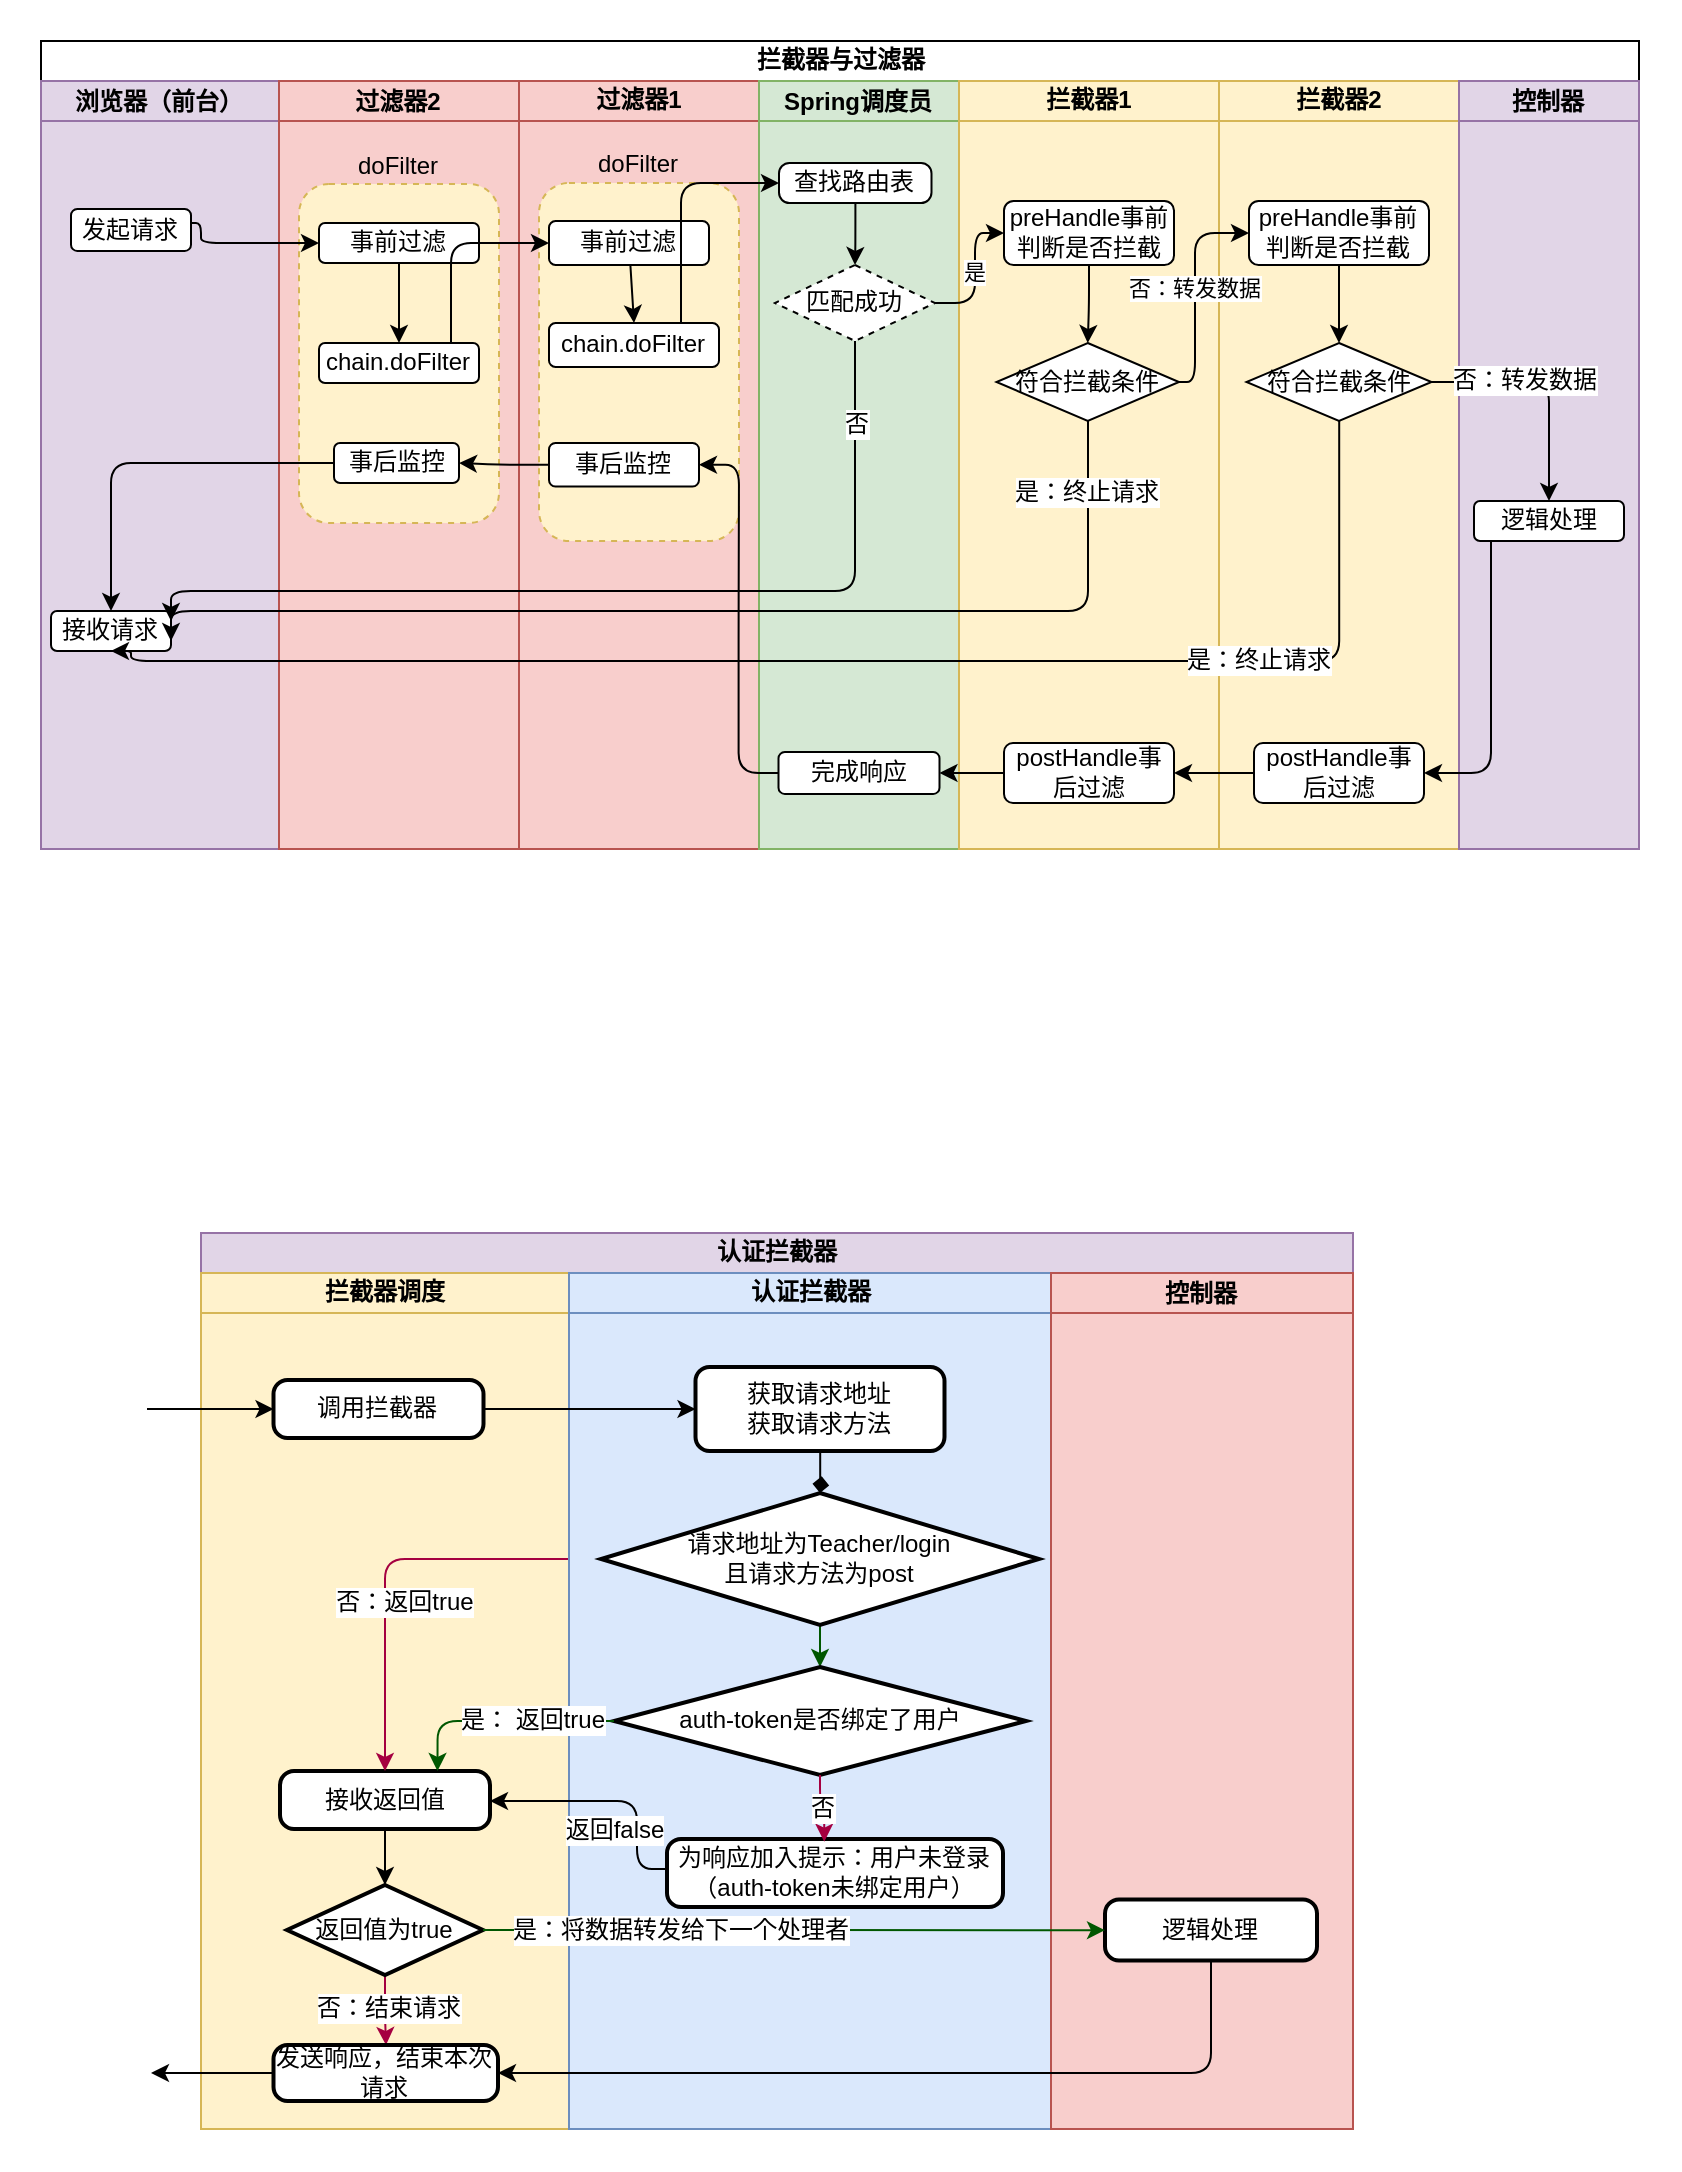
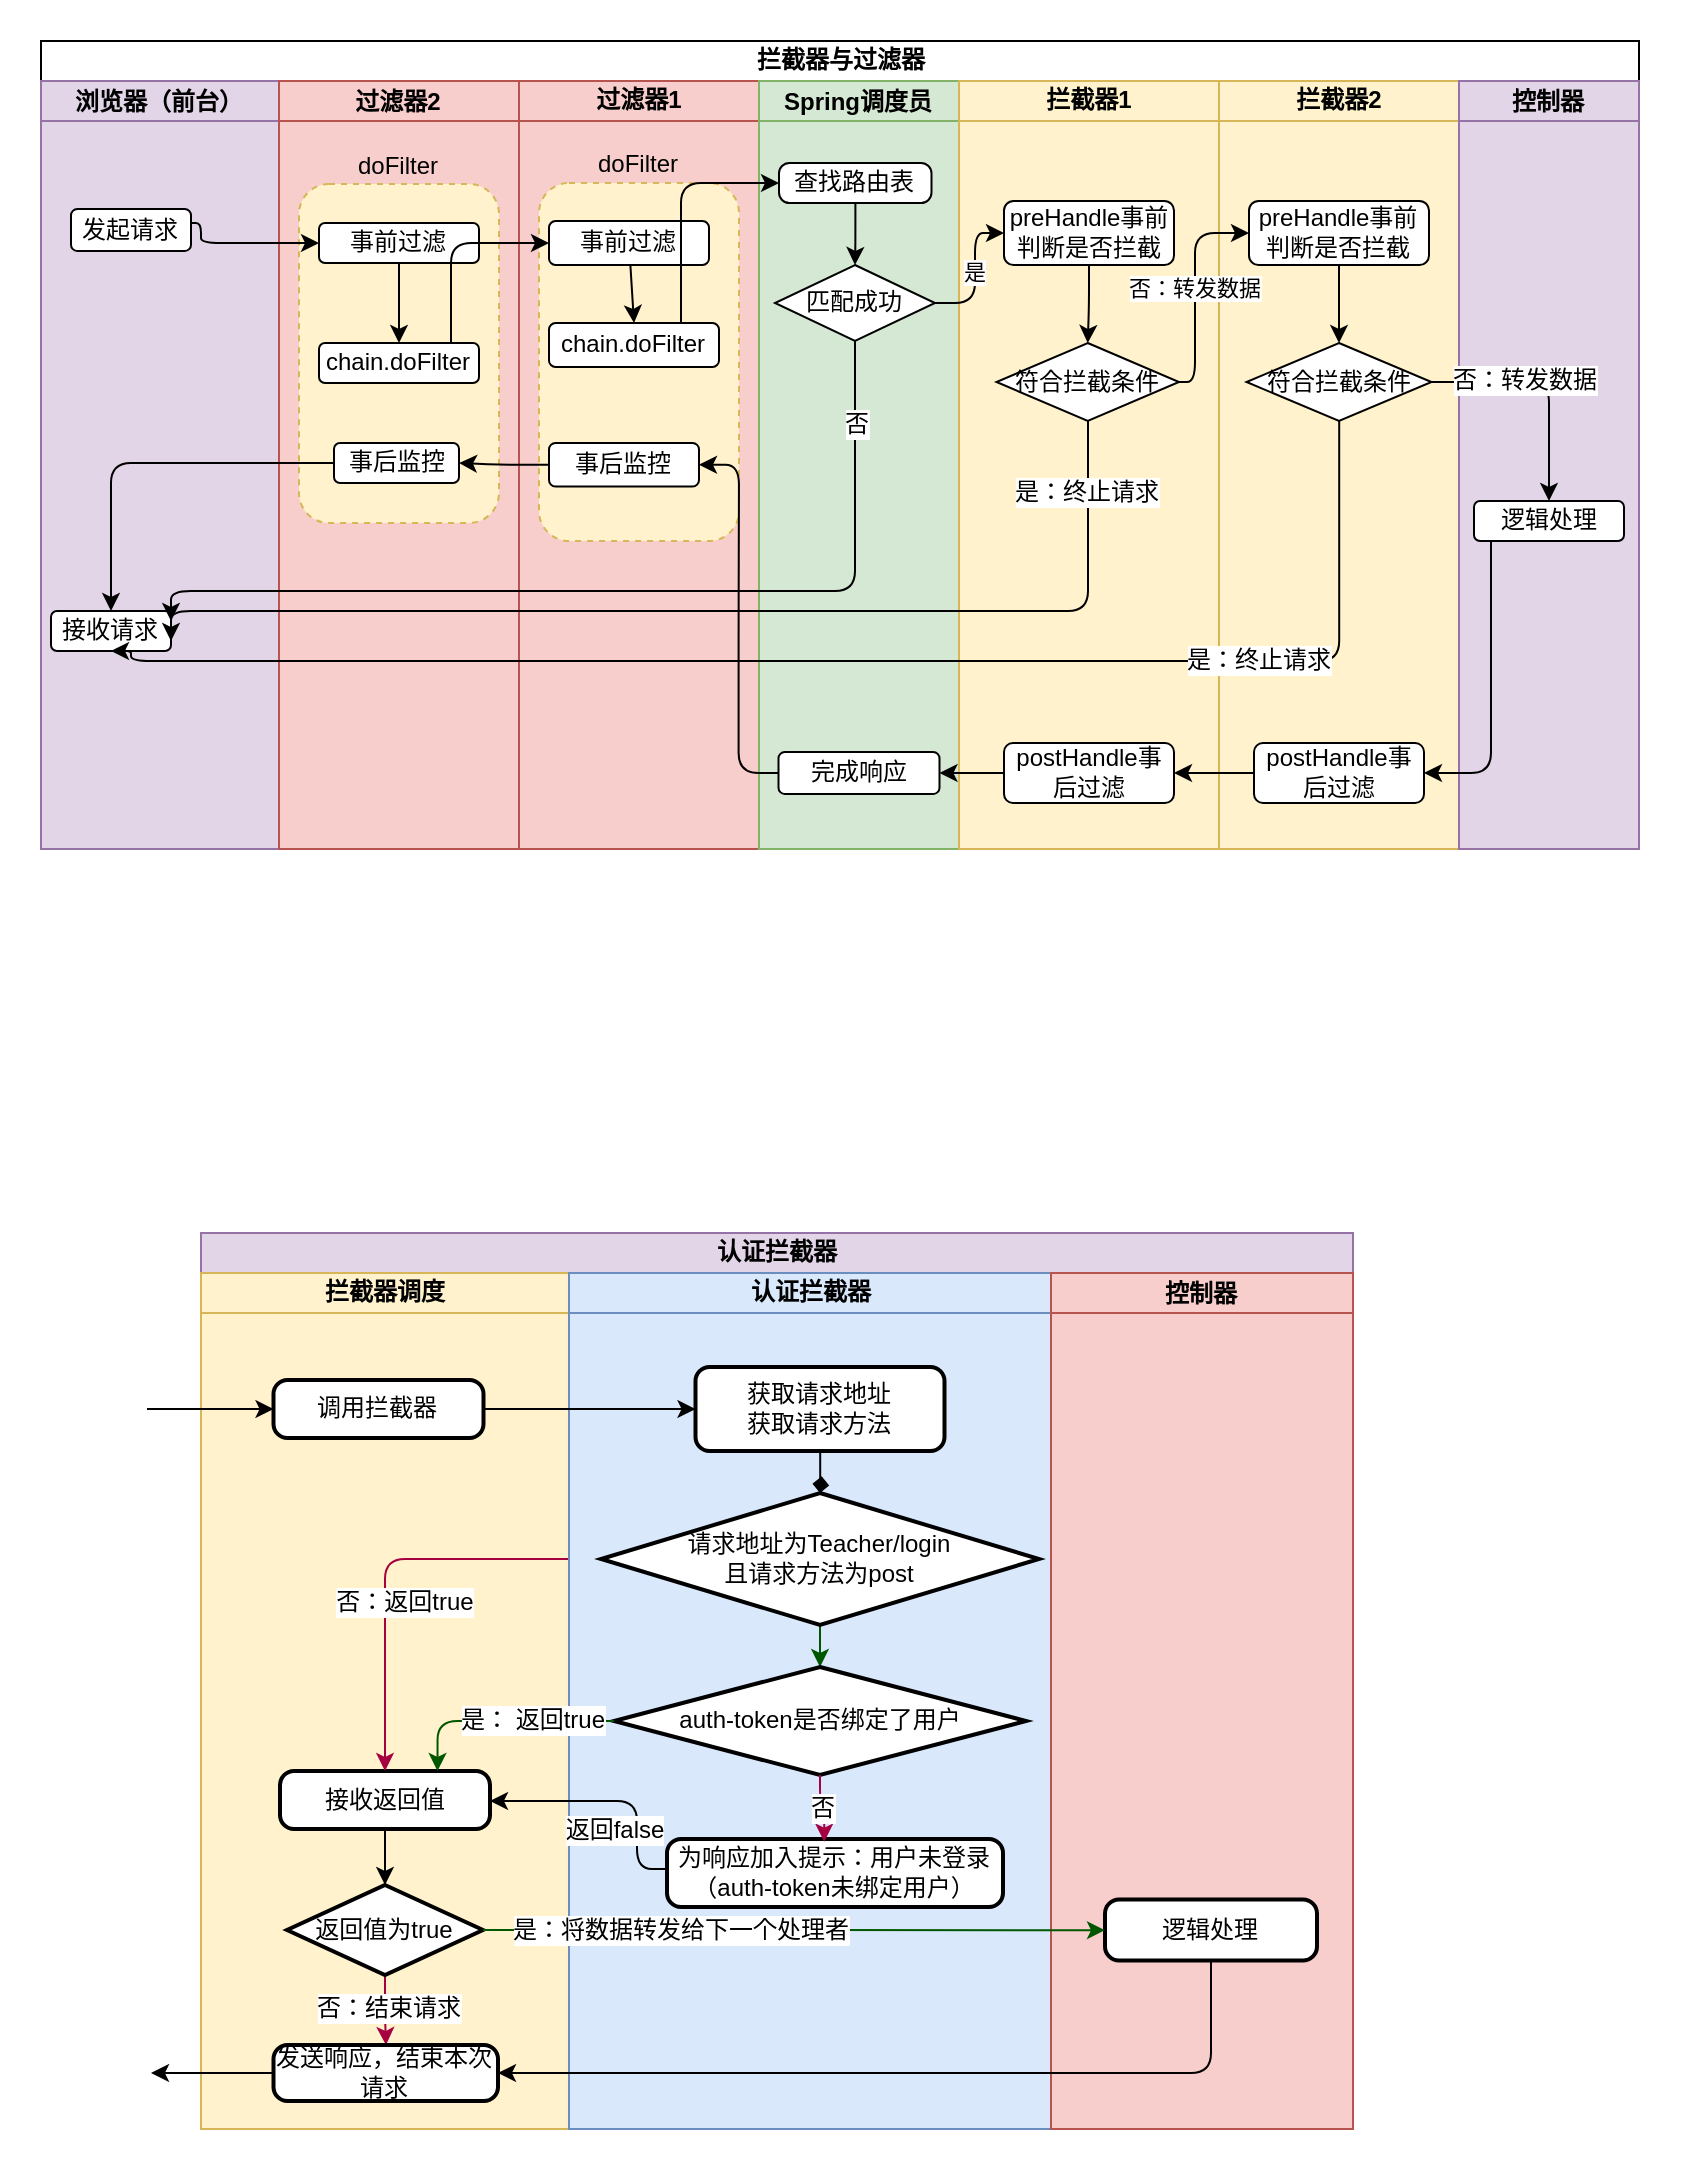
node "匹配成功": style dashed -> solid
